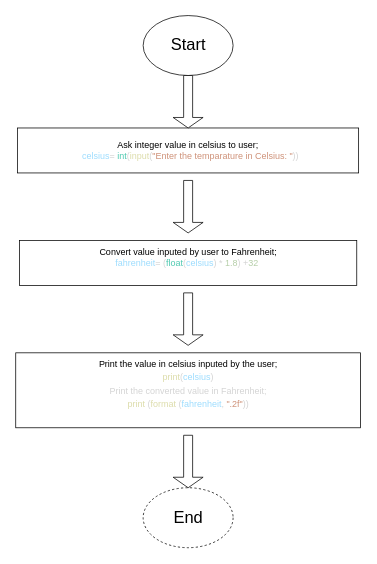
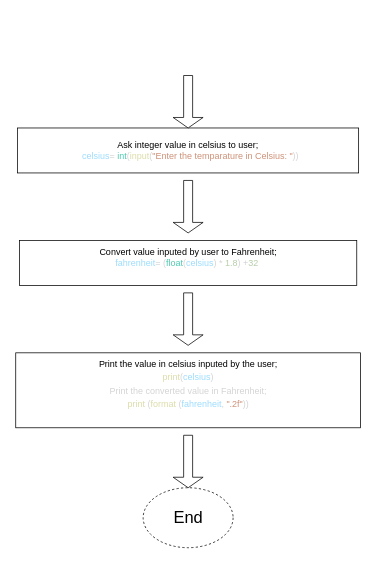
node "Start": removed
